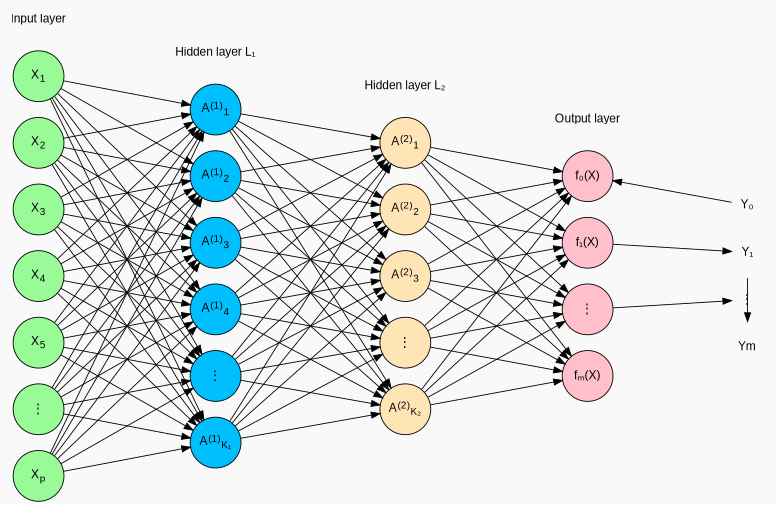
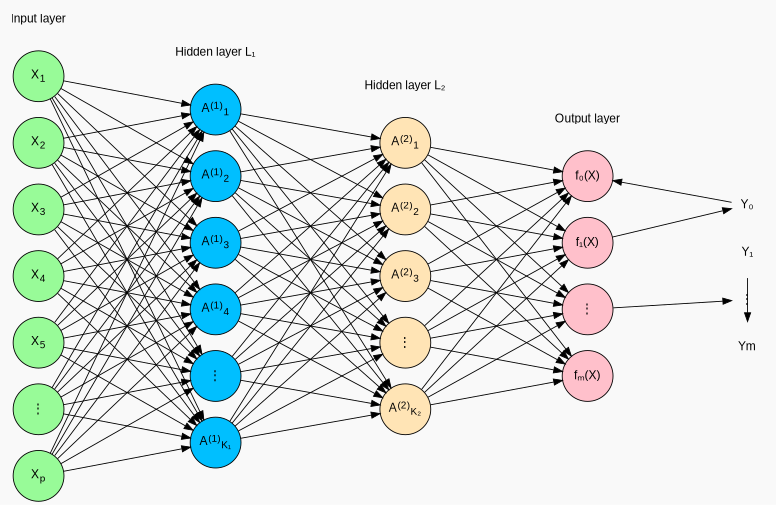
edge "f₁(X)" -> "Y₁": now "f₁(X)" -> "Y₀"
